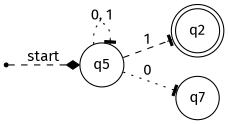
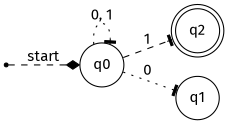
node "q5": label "q5" -> "q0"
node "q7": label "q7" -> "q1"
